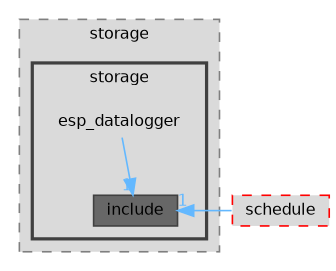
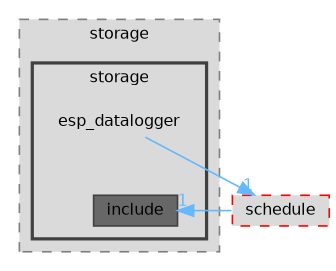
edge "esp_datalogger" -> "include": now "esp_datalogger" -> "schedule"
